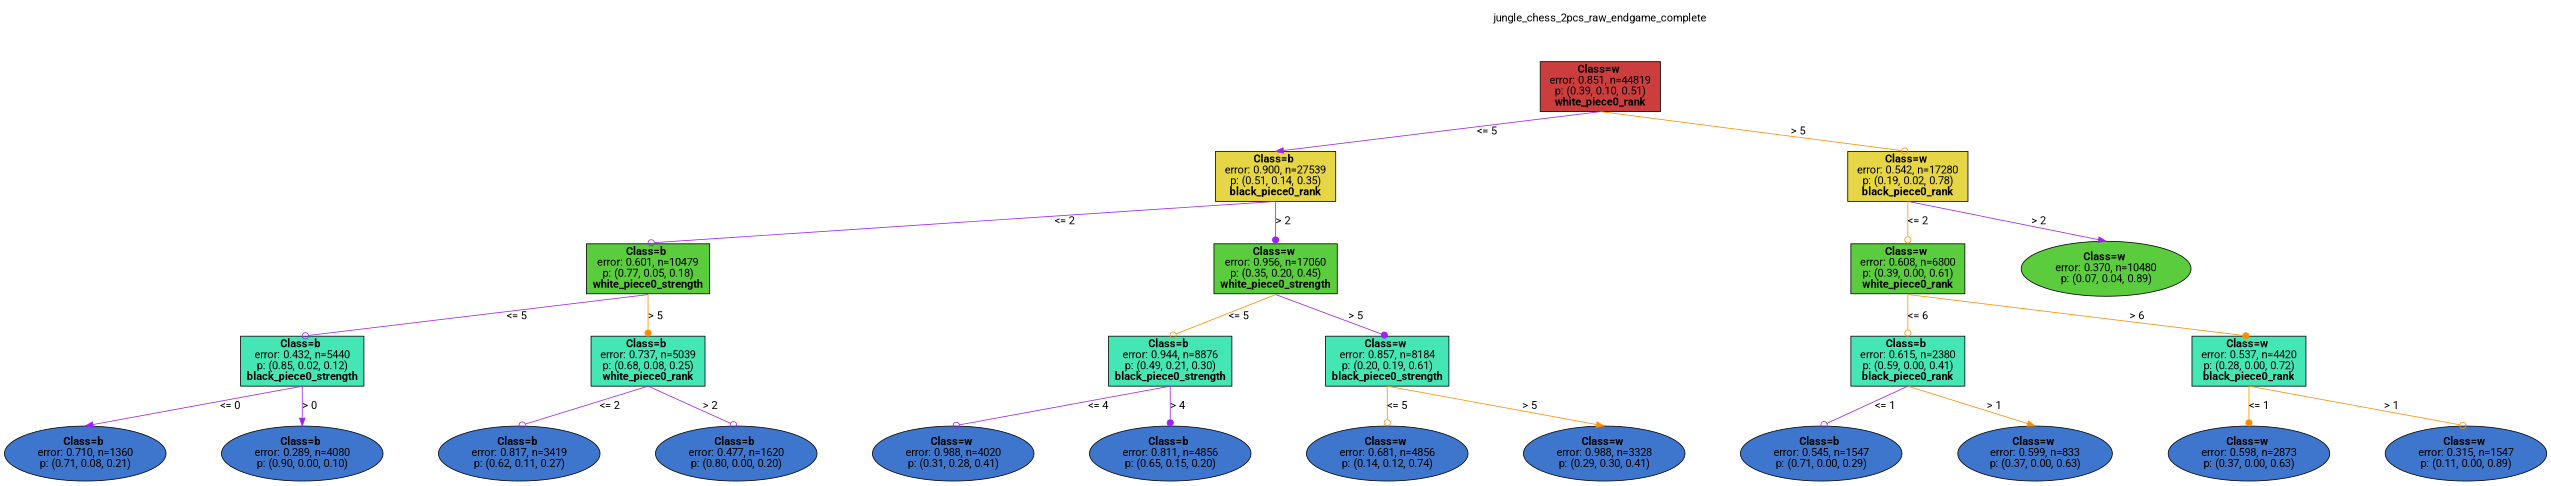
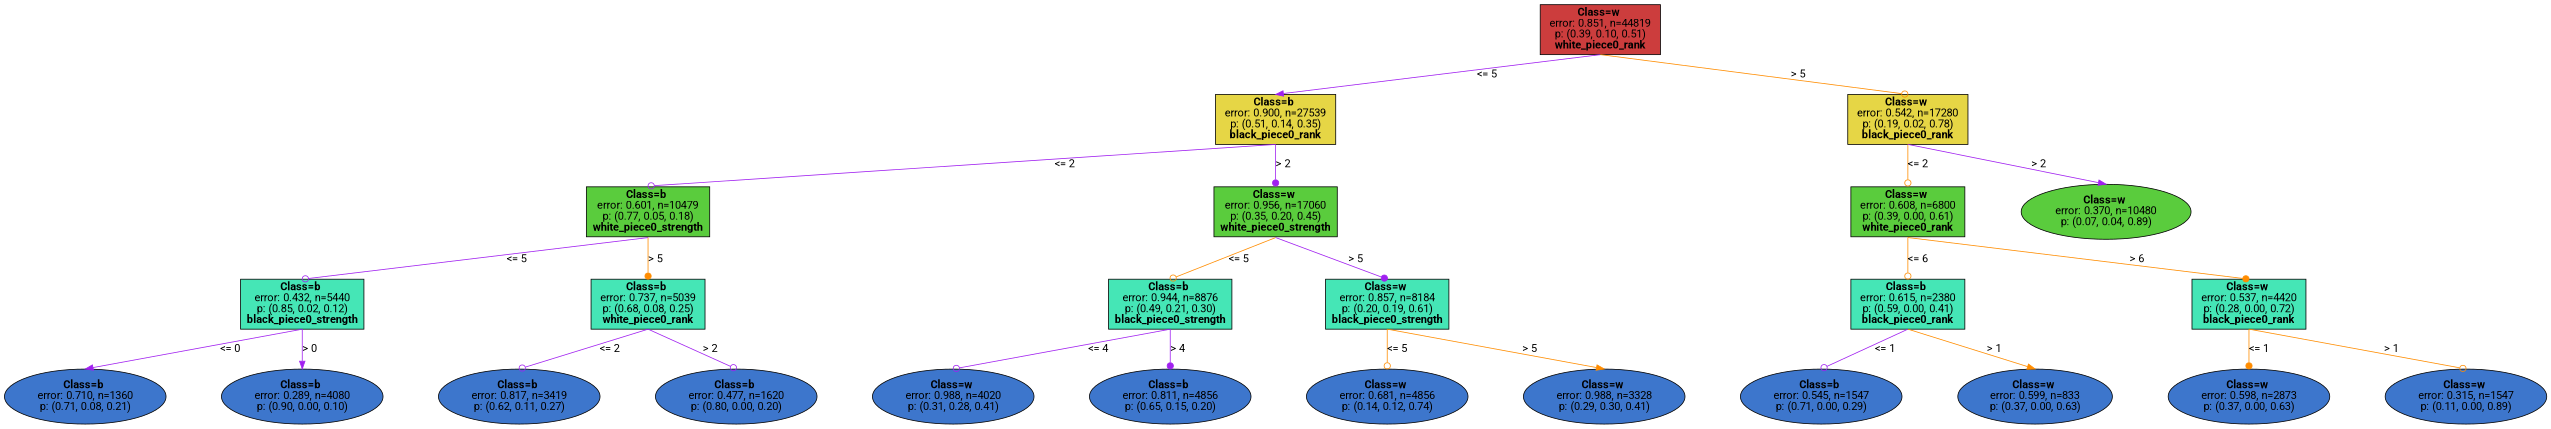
node "jungle_chess_2pcs_raw_endgame_complete": removed
